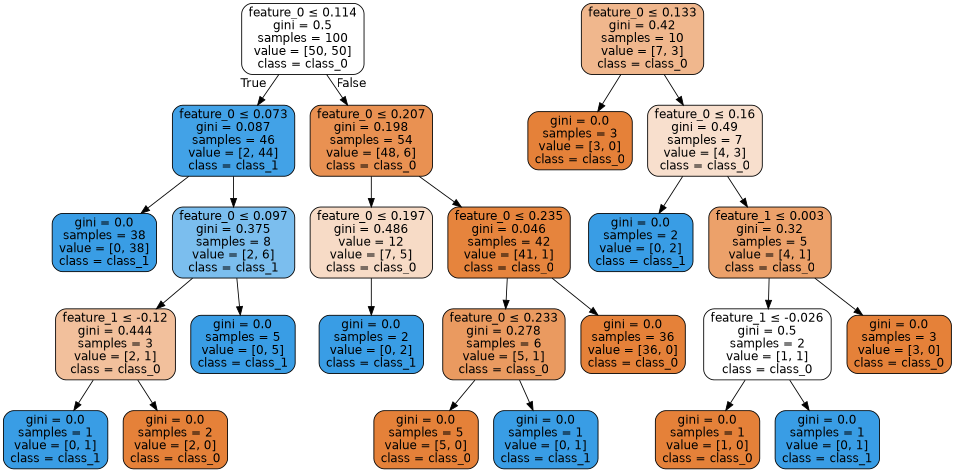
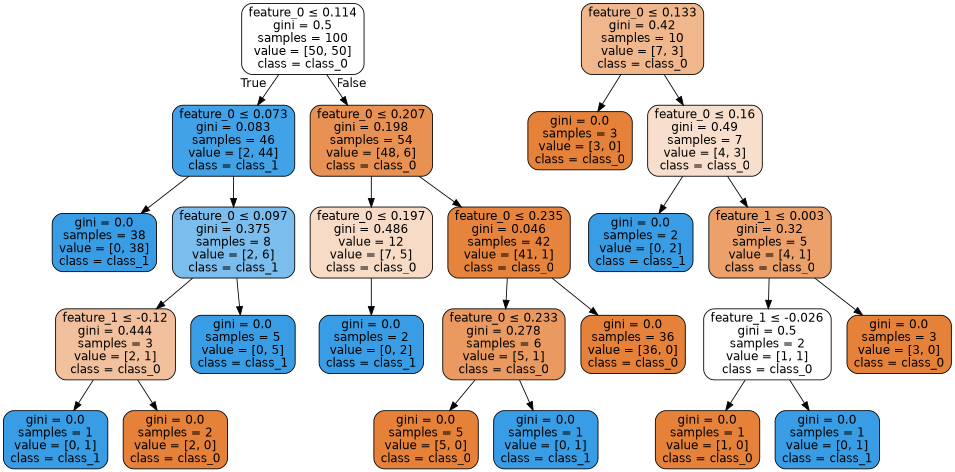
node "feature_0 ≤ 0.073": text "gini = 0.087" -> "gini = 0.083"
